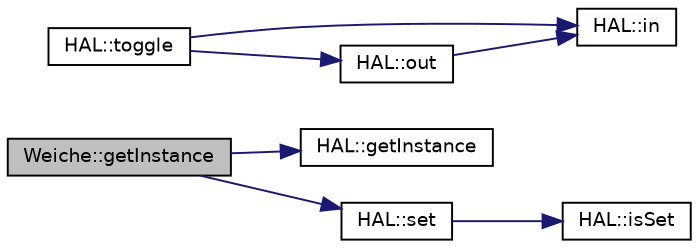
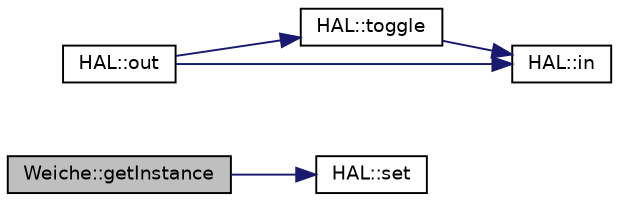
edge "HAL::toggle" -> "HAL::out": reversed
node "HAL::getInstance": removed
node "HAL::isSet": removed
